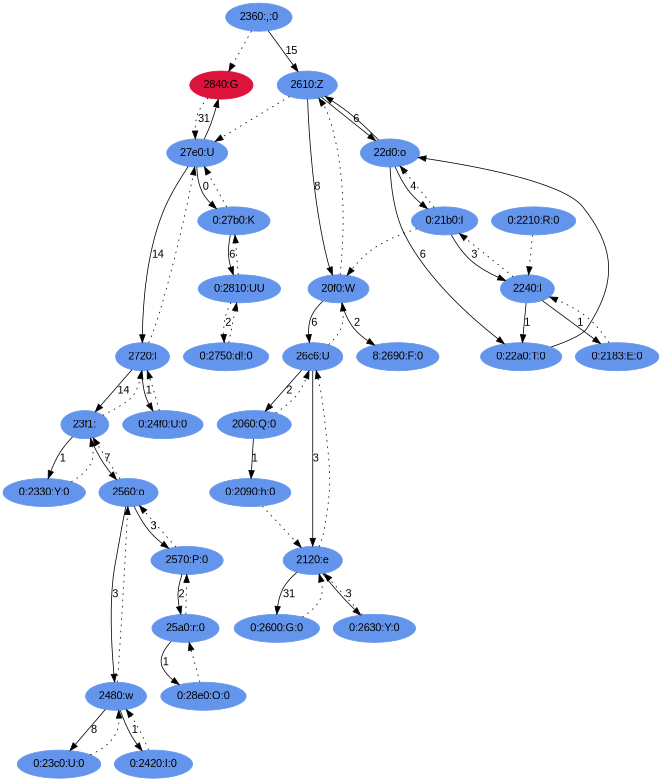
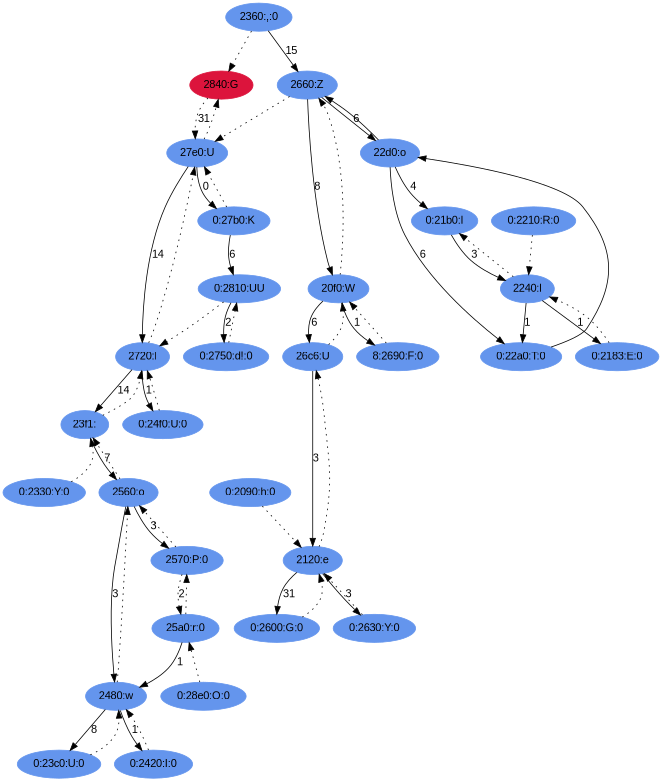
node "2610:Z": label "2610:Z" -> "2660:Z"
edge "27e0:U" -> "2840:G": style solid -> dotted
edge "0:21b0:l" -> "22d0:o": removed
edge "0:21b0:l" -> "20f0:W": now "8:2690:F:0" -> "20f0:W"
edge "0:2810:UU" -> "0:27b0:K": now "0:2810:UU" -> "2720:l"
edge "0:2810:UU" -> "0:2750:d!:0": style dotted -> solid
edge "20f0:W" -> "8:2690:F:0": label "2" -> "1"
node "2060:Q:0": removed
edge "23f1:" -> "0:2330:Y:0": removed, label "1"
edge "2570:P:0" -> "25a0:r:0": style solid -> dotted
edge "25a0:r:0" -> "0:28e0:O:0": now "25a0:r:0" -> "2480:w"
